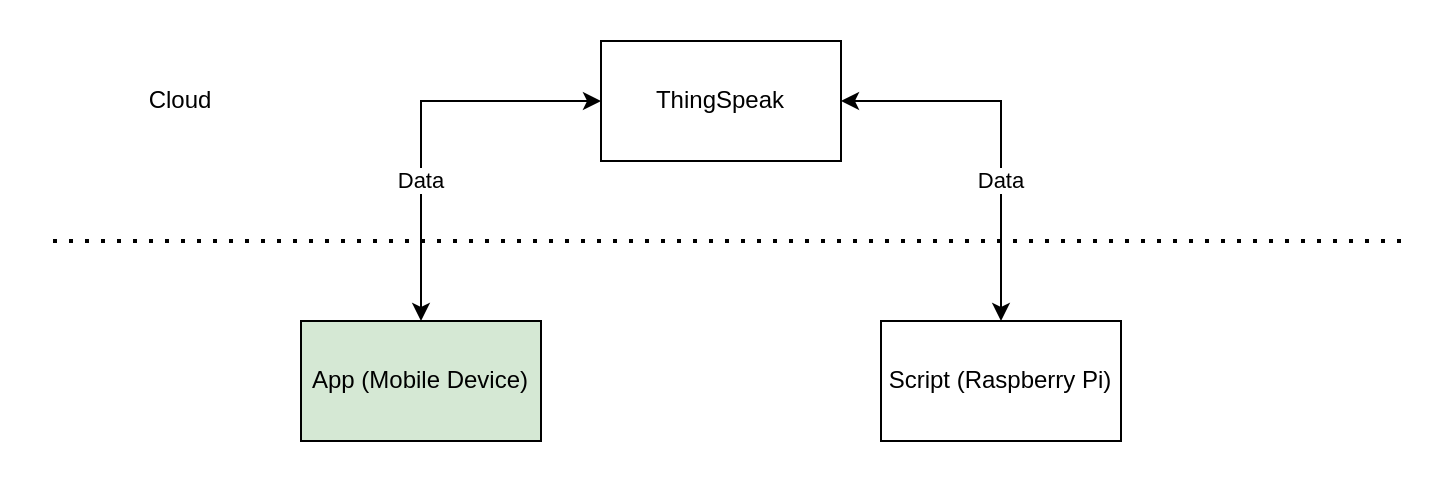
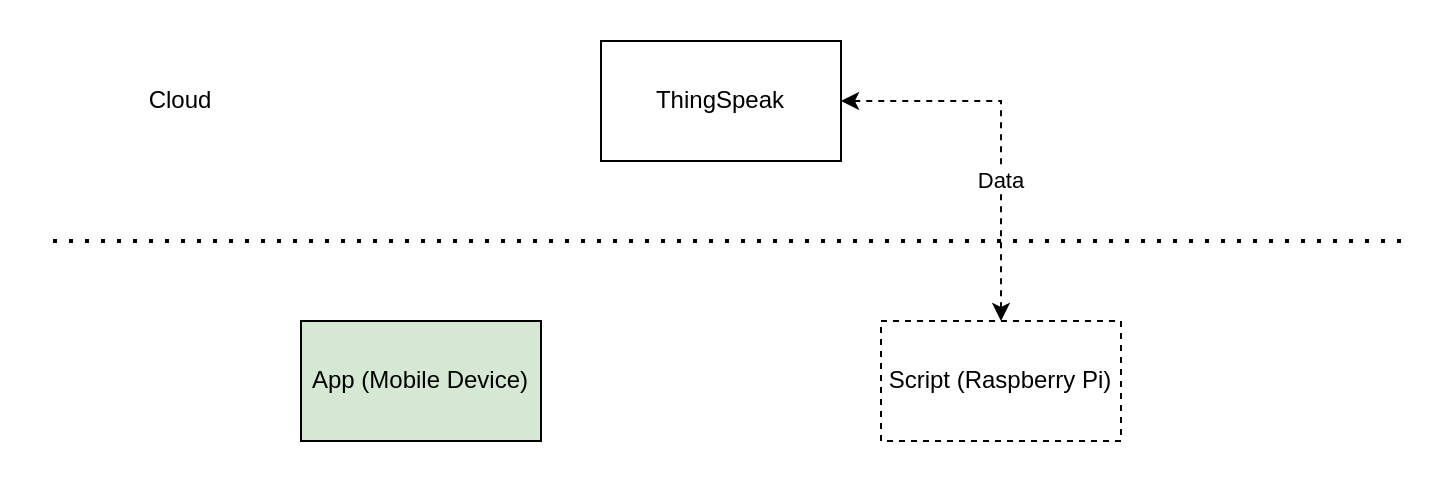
edge "ThingSpeak" -- "Script (Raspberry Pi)": style solid -> dashed
edge "ThingSpeak" -- "App (Mobile Device)": removed, label "Data"
node "Script (Raspberry Pi)": style solid -> dashed
